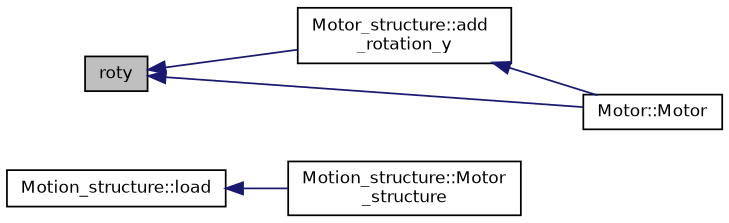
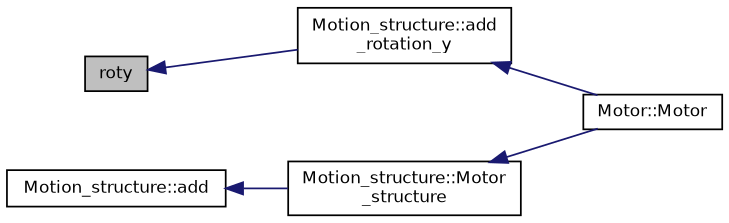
node "Motor_structure::add _rotation_y": label "Motor_structure::add _rotation_y" -> "Motion_structure::add _rotation_y"
edge "Motor::Motor" -> "roty": now "Motor::Motor" -> "Motion_structure::Motor _structure"
node "Motion_structure::load": label "Motion_structure::load" -> "Motion_structure::add"
